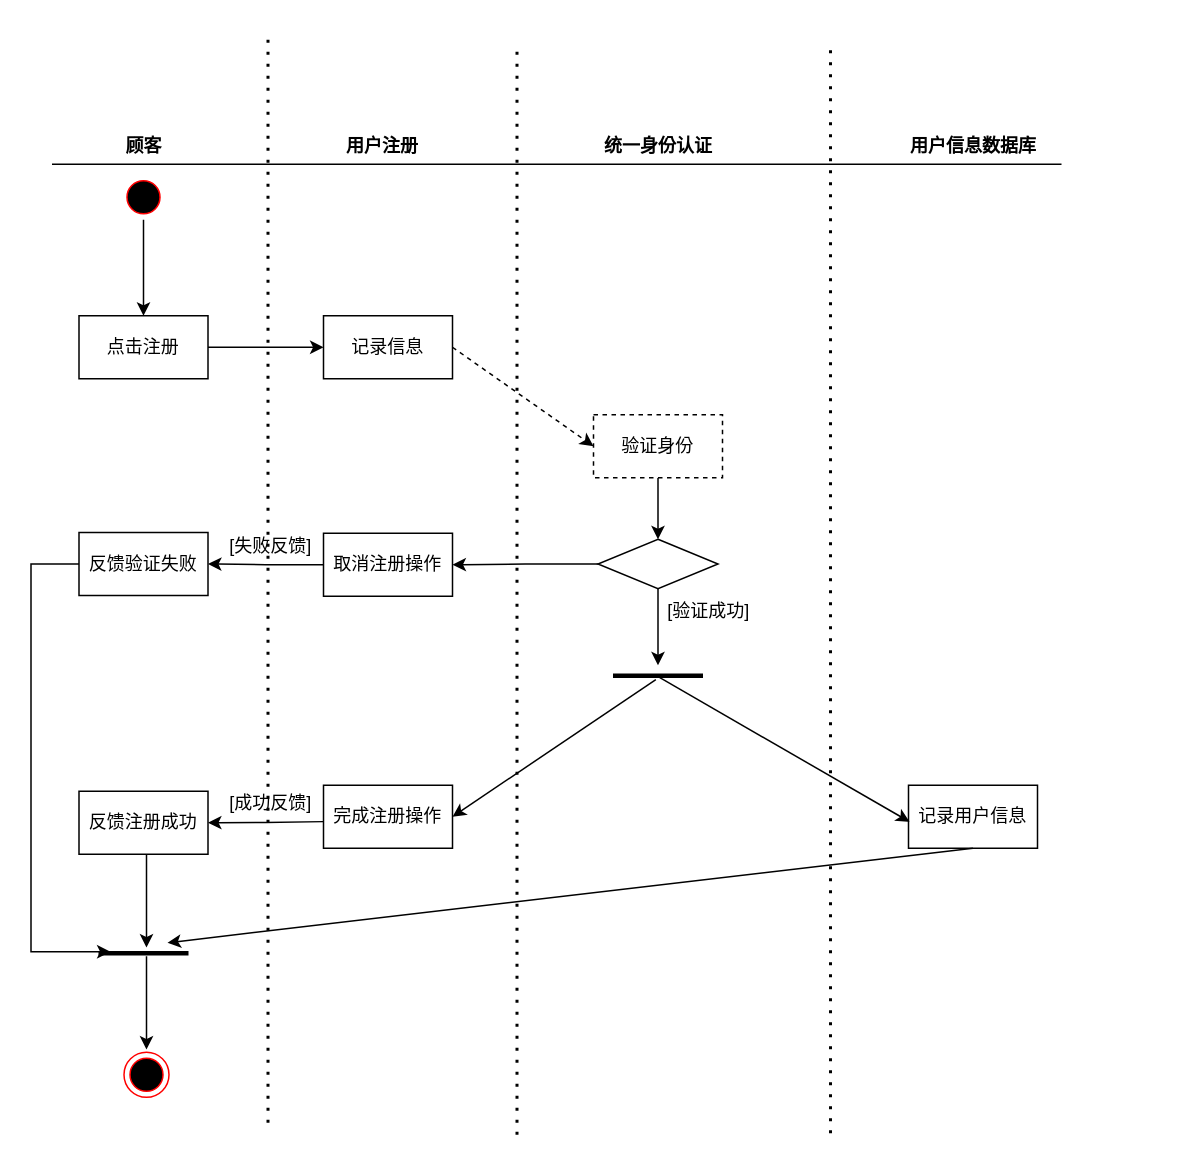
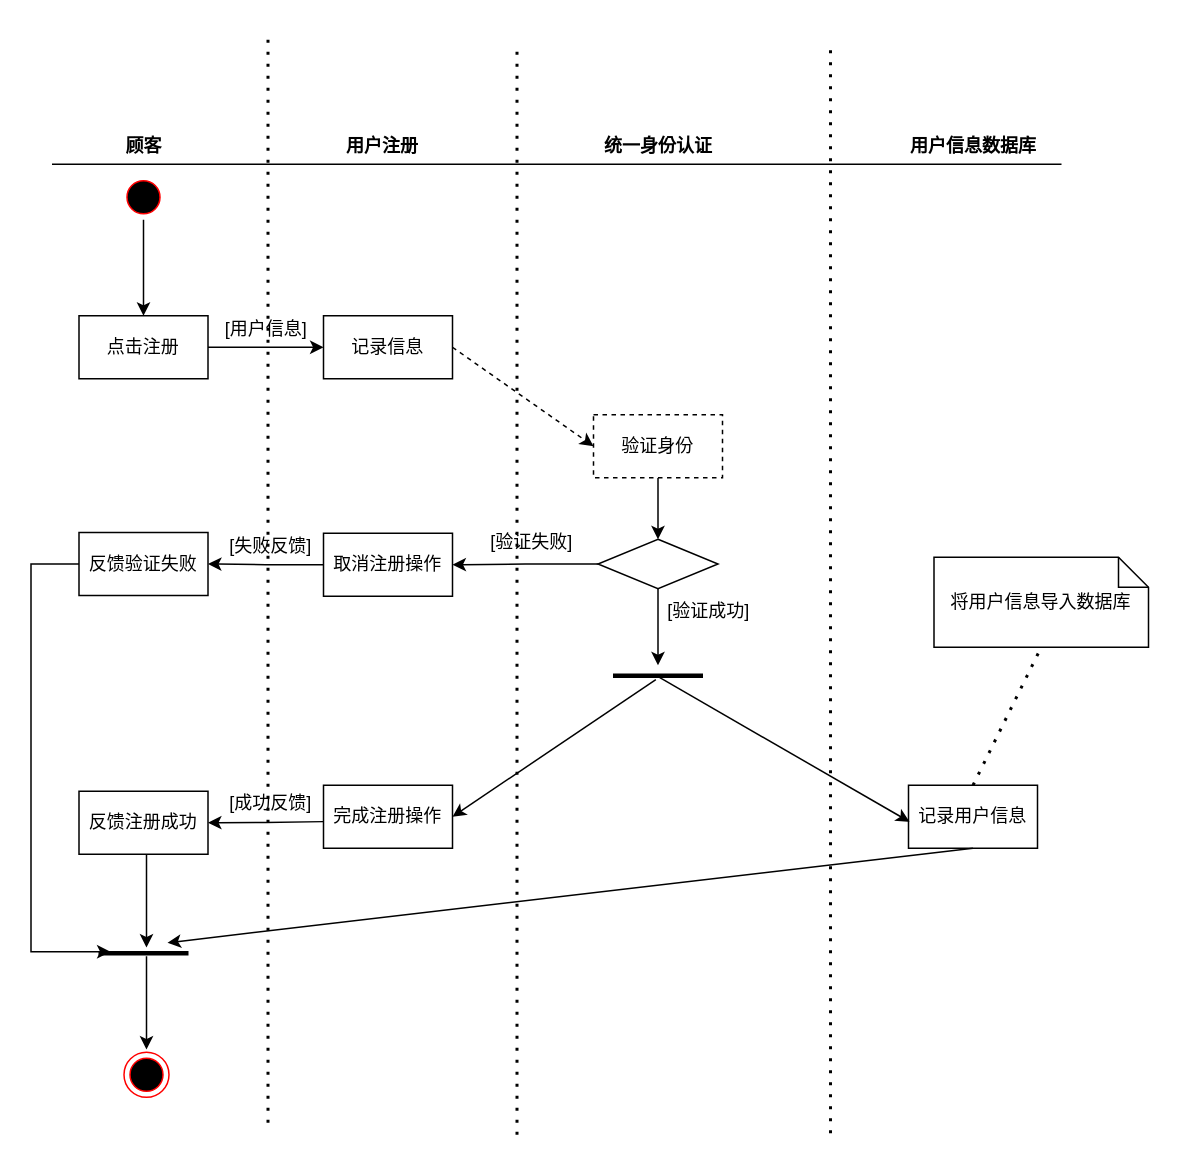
node "[用户信息]": added
node "[验证失败]": added
node "将用户信息导入数据库": added
edge "将用户信息导入数据库" -- "记录用户信息": added
